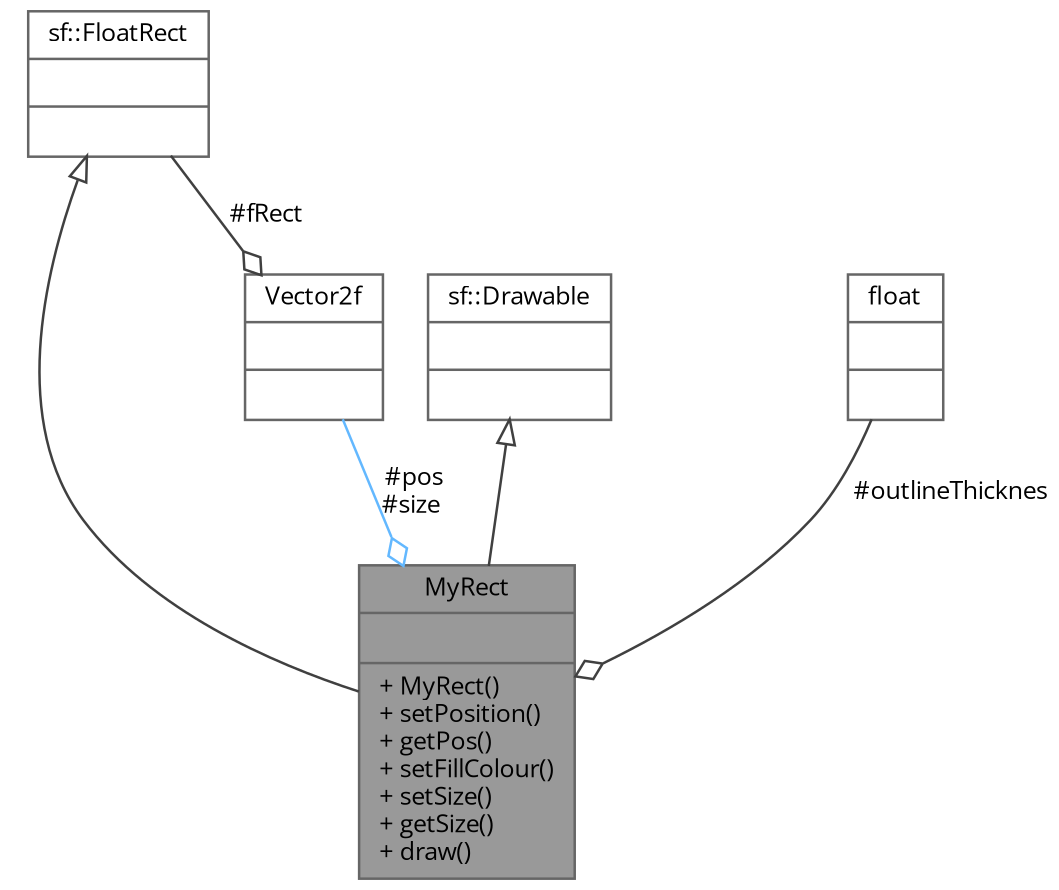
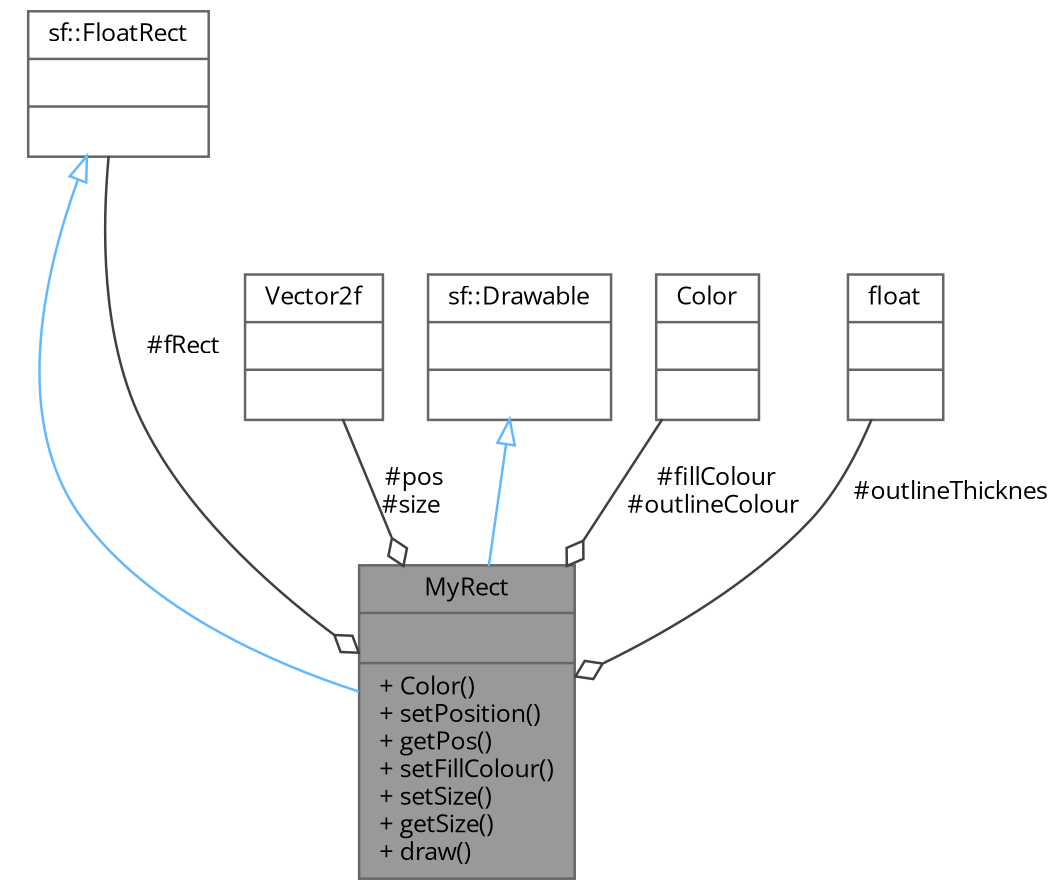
edge "sf::FloatRect" -> "Vector2f": now "sf::FloatRect" -> "MyRect"
node "Color": added
edge "Vector2f" -> "MyRect": color steelblue1 -> grey25
edge "MyRect" -> "sf::Drawable": color grey25 -> steelblue1
edge "MyRect" -> "sf::FloatRect": color grey25 -> steelblue1
node "MyRect": text "+ MyRect()" -> "+ Color()"
